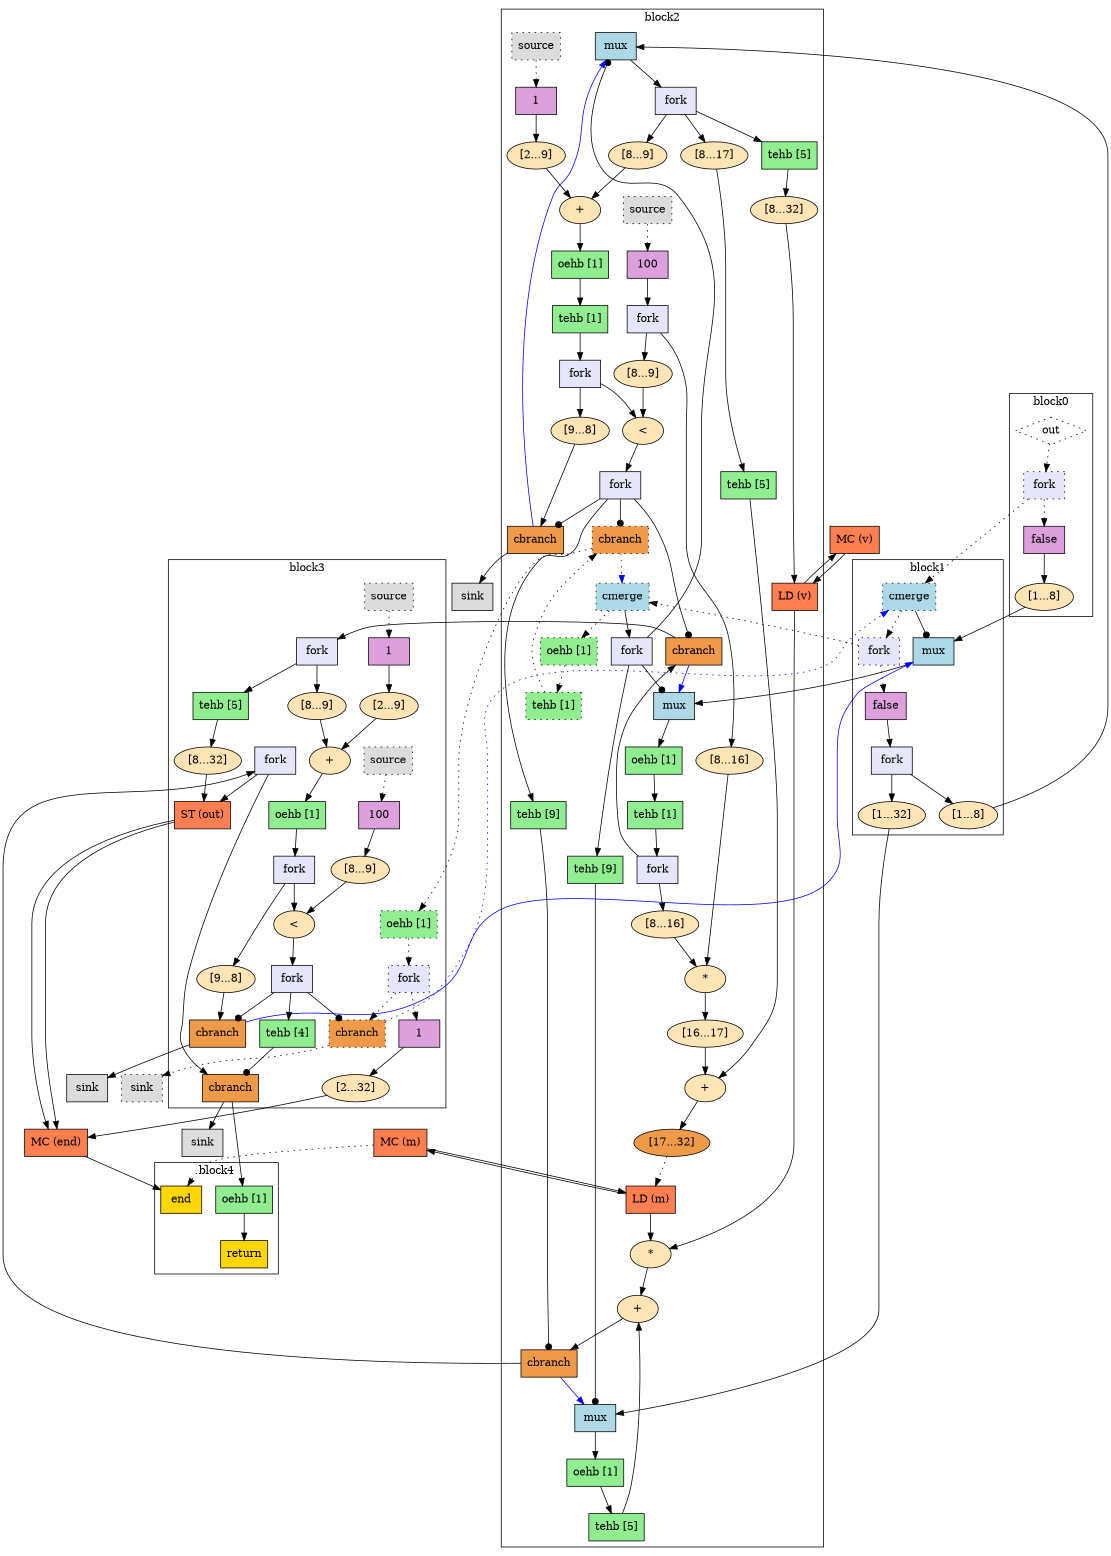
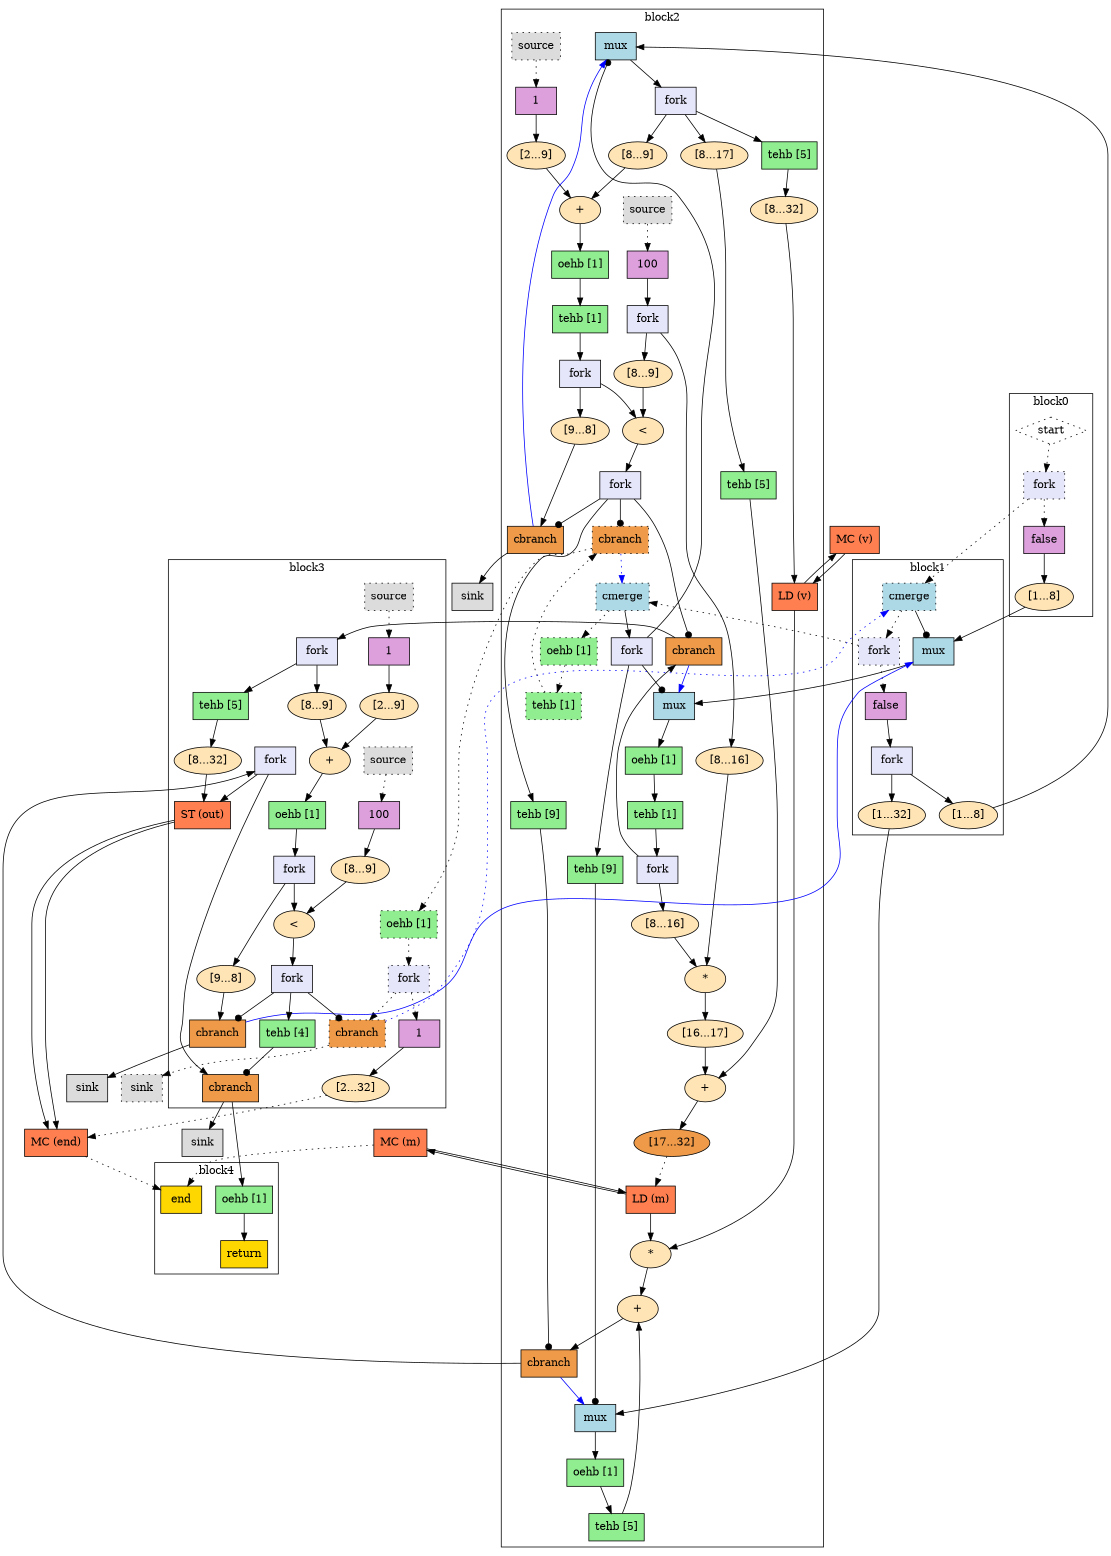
node "out": label "out" -> "start"
edge "[2...32]" -- "MC (end)": style solid -> dotted
edge "MC (end)" -- "end": style solid -> dotted
